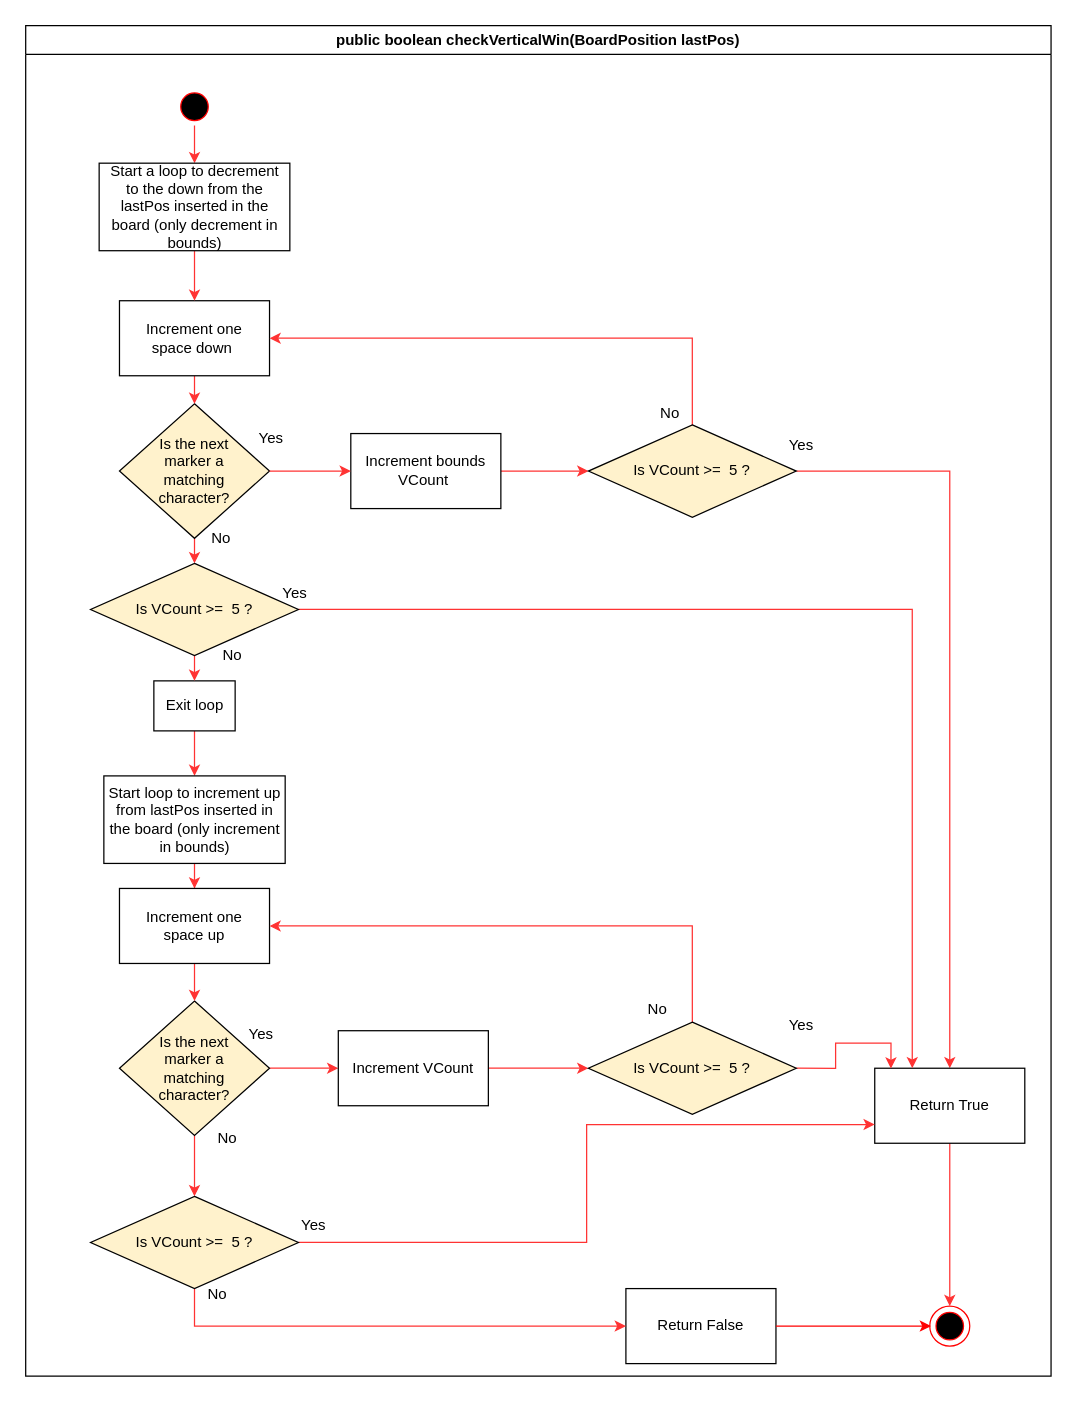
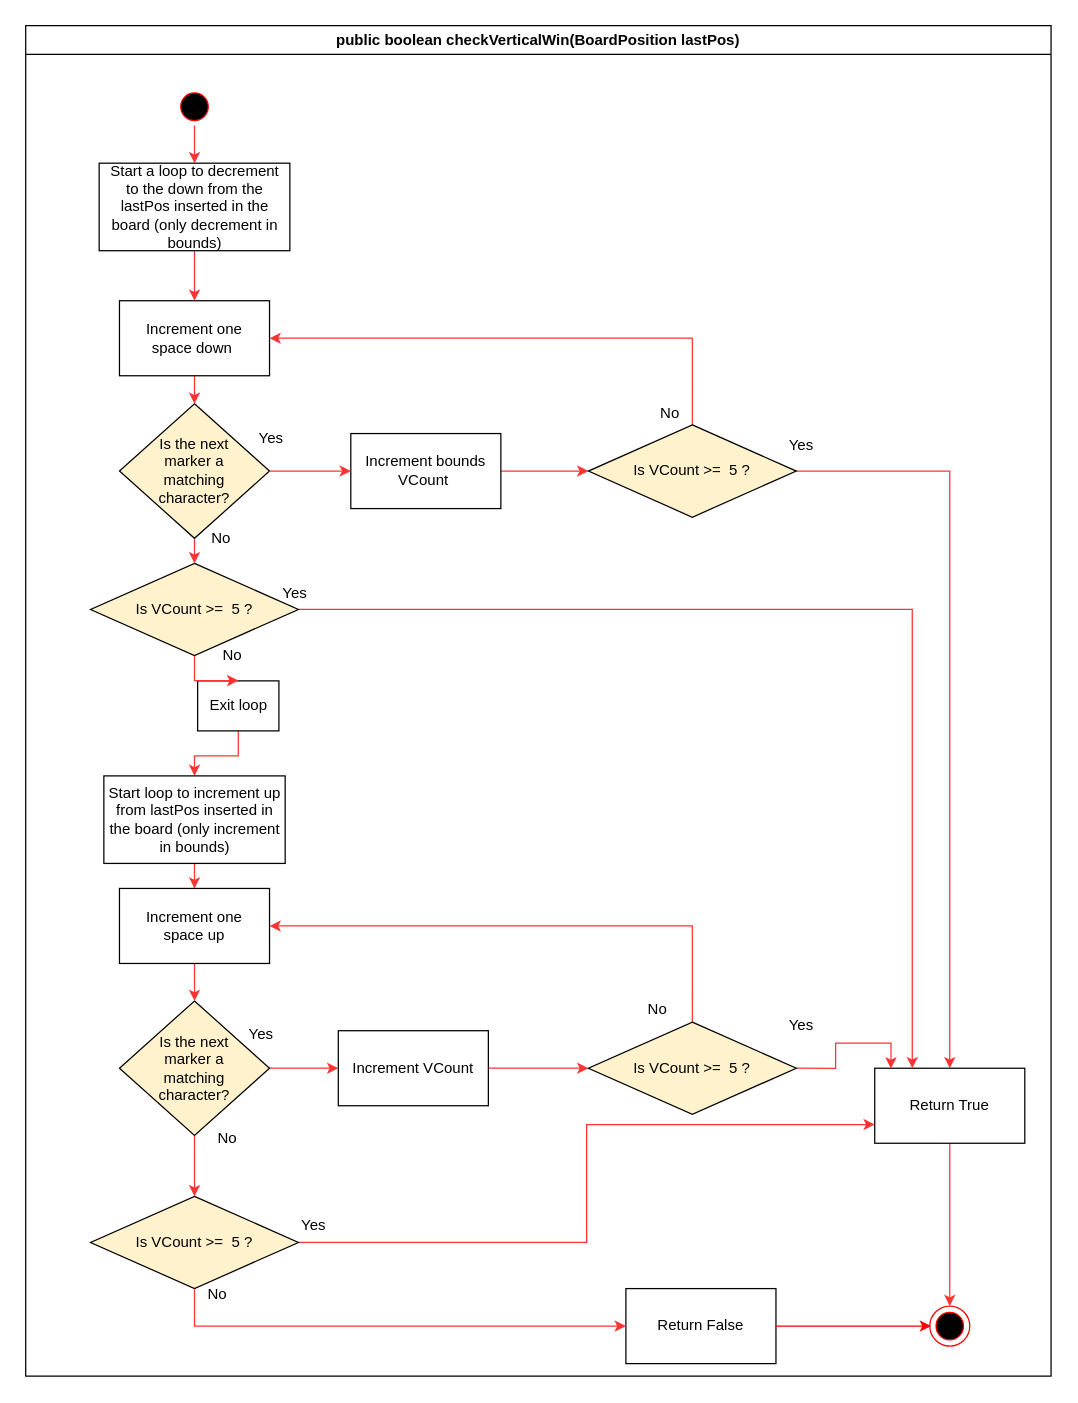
node "Exit loop": moved (194, 706) -> (238, 706)
